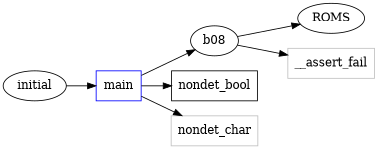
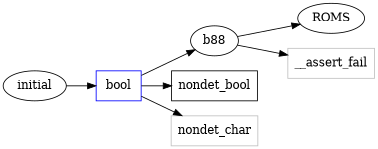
node "b08": label "b08" -> "b88"
node "main": label "main" -> "bool"
